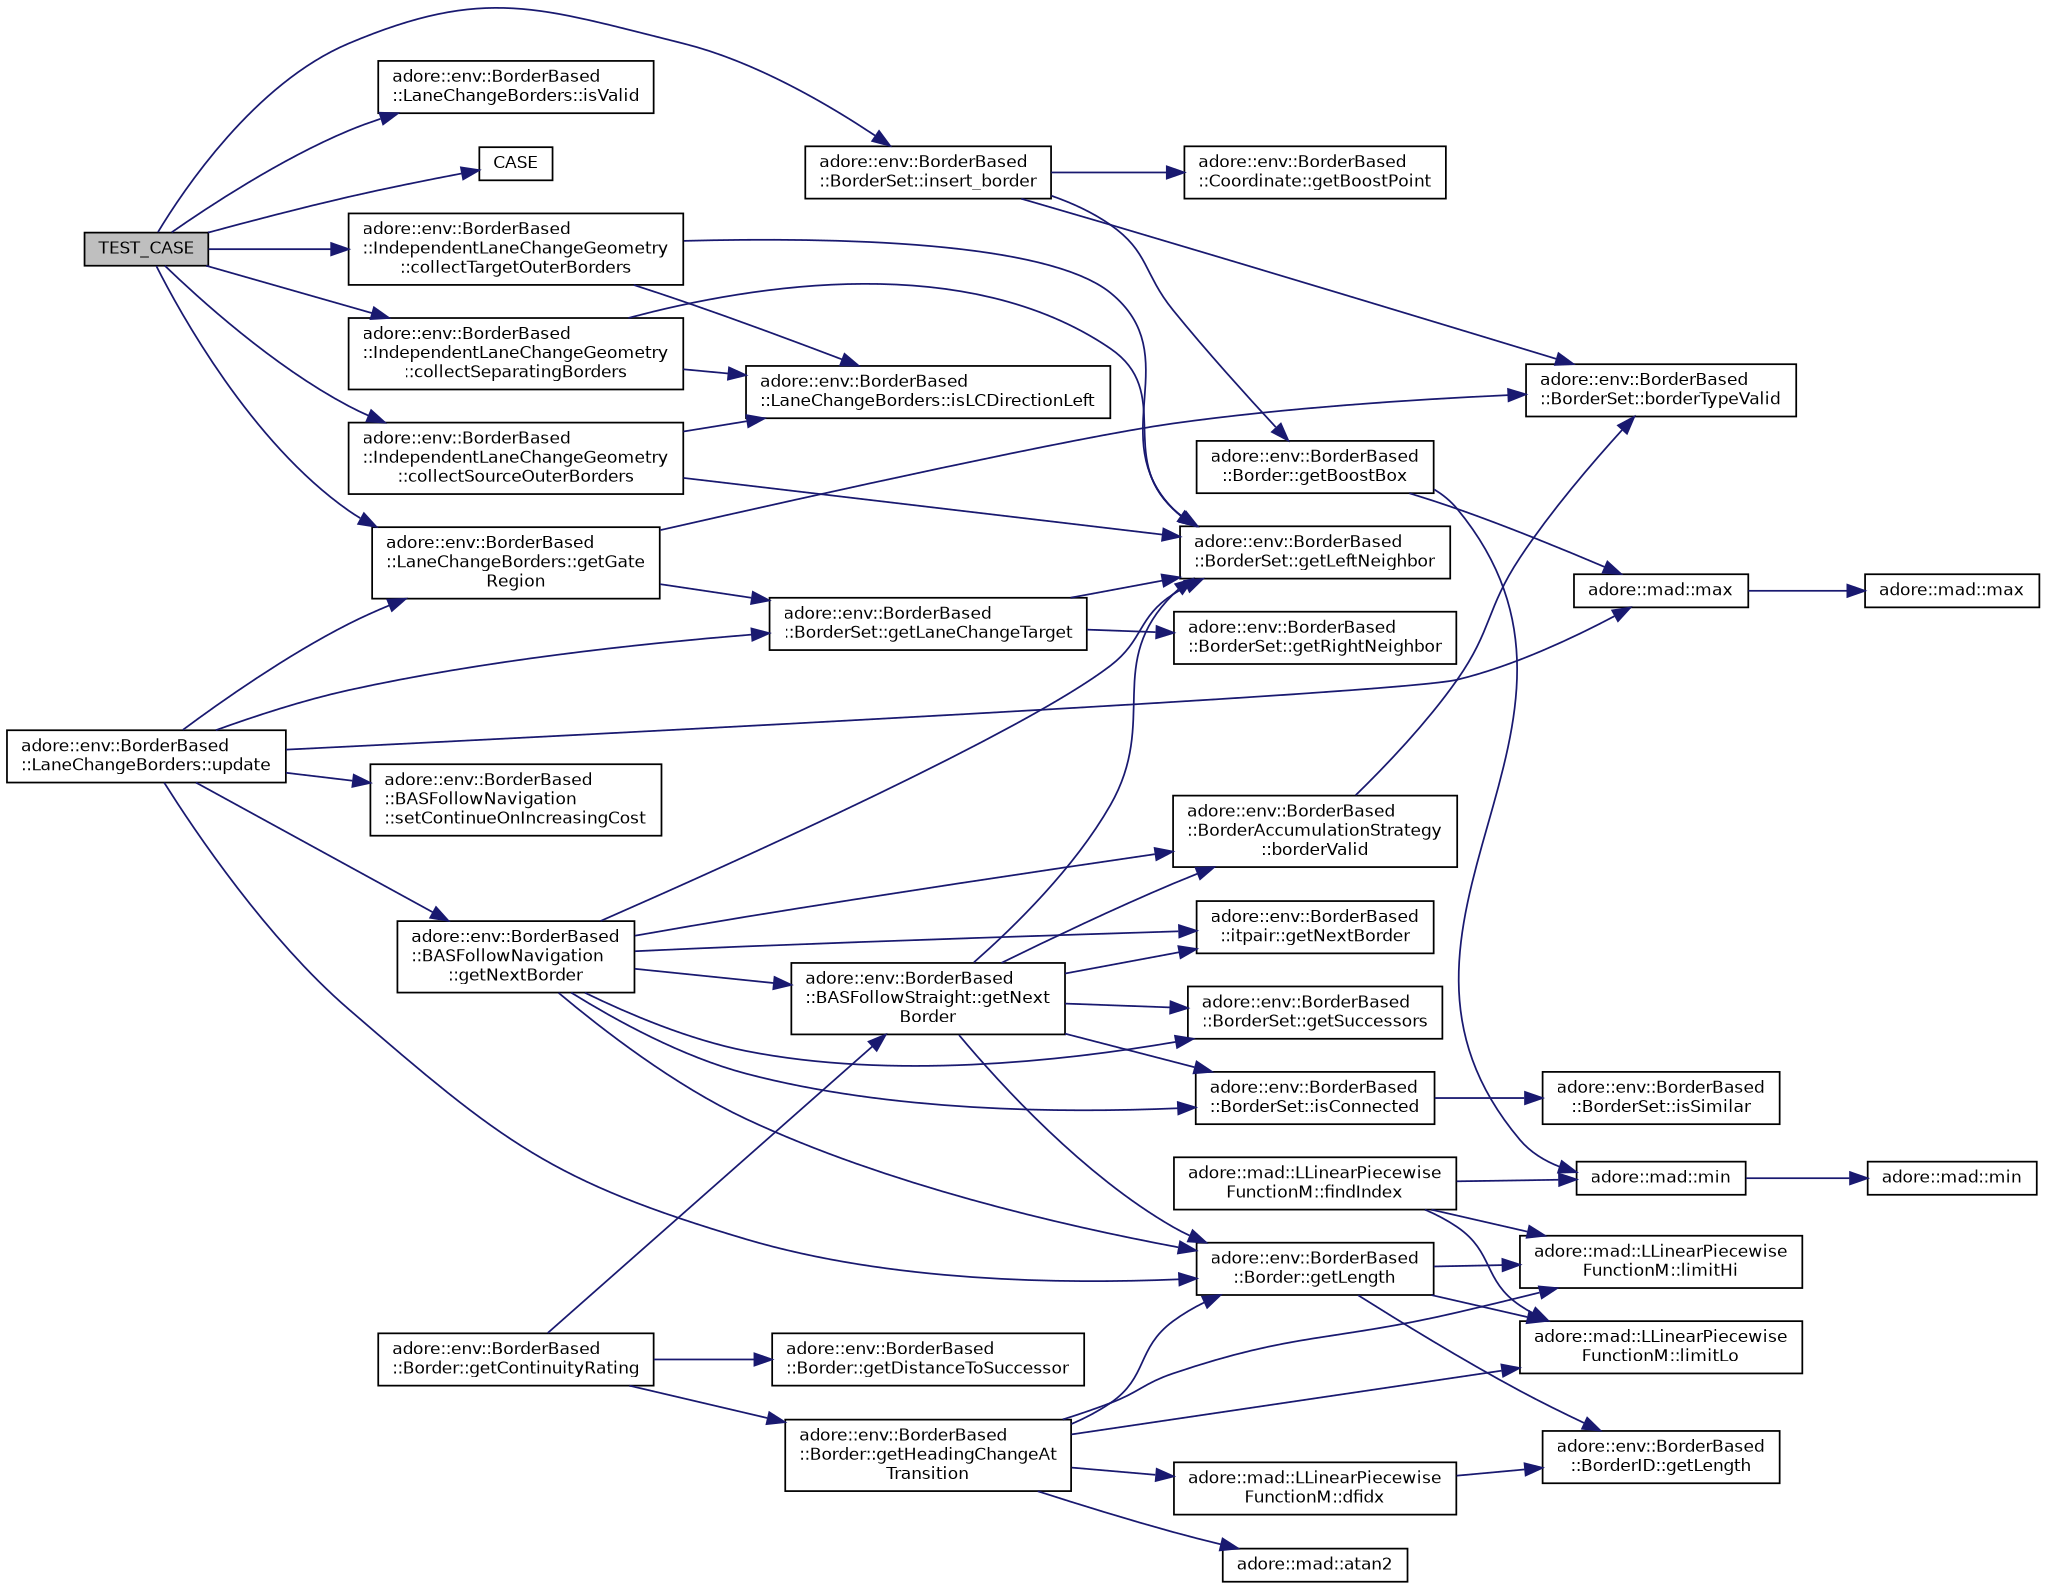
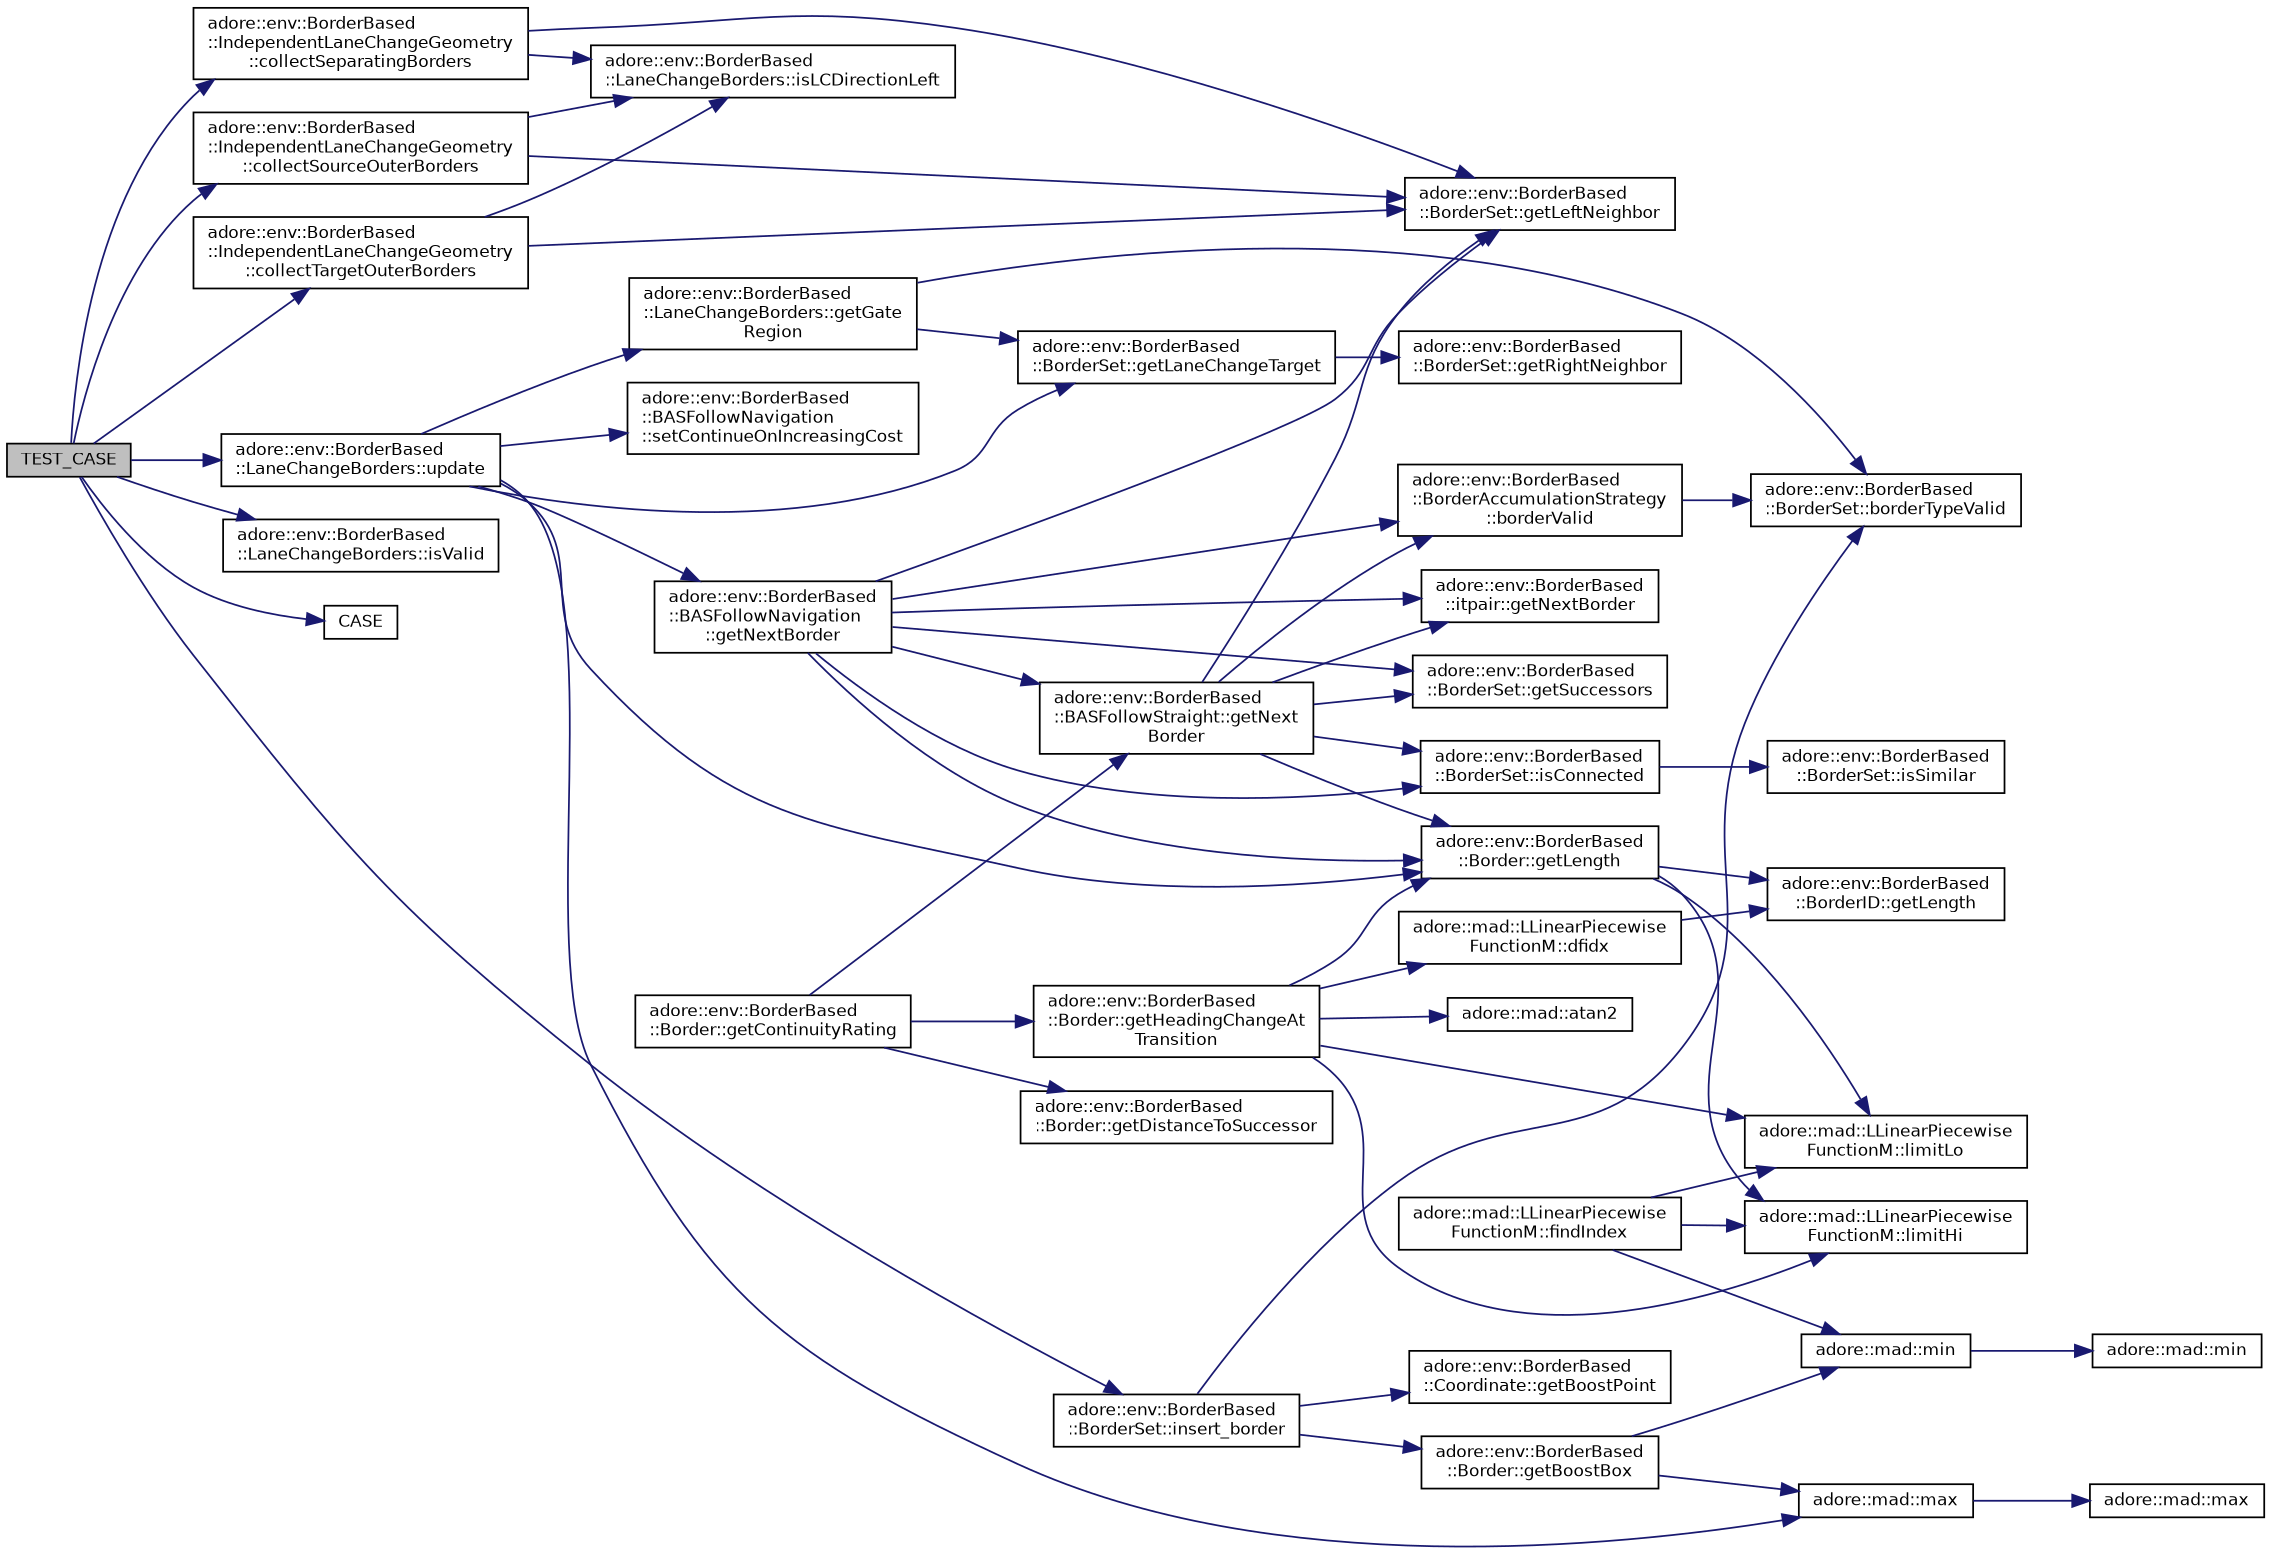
edge "TEST_CASE" -> "adore::env::BorderBased ::LaneChangeBorders::getGate Region": now "TEST_CASE" -> "adore::env::BorderBased ::LaneChangeBorders::update"
edge "adore::env::BorderBased ::BorderSet::getLaneChangeTarget" -> "adore::env::BorderBased ::BorderSet::getLeftNeighbor": removed
